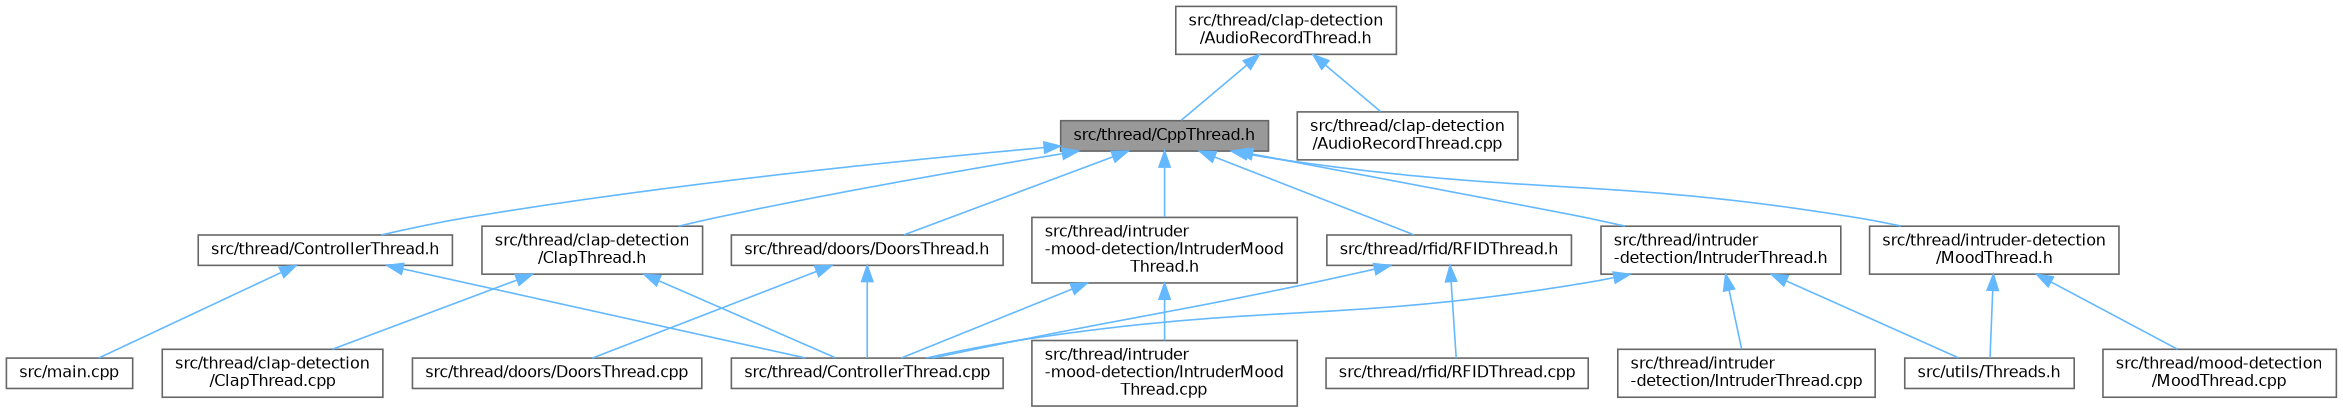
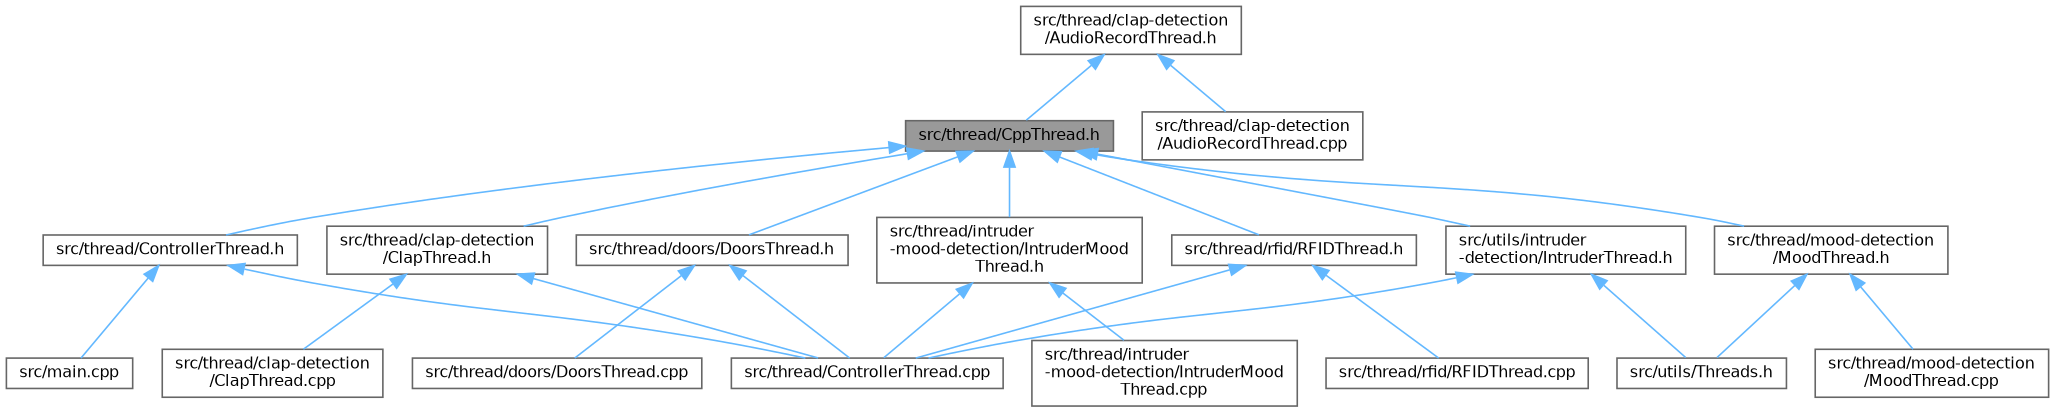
node "src/thread/intruder -detection/IntruderThread.h": label "src/thread/intruder -detection/IntruderThread.h" -> "src/utils/intruder -detection/IntruderThread.h"
node "src/thread/intruder-detection /MoodThread.h": label "src/thread/intruder-detection /MoodThread.h" -> "src/thread/mood-detection /MoodThread.h"
node "src/thread/intruder -detection/IntruderThread.cpp": removed
